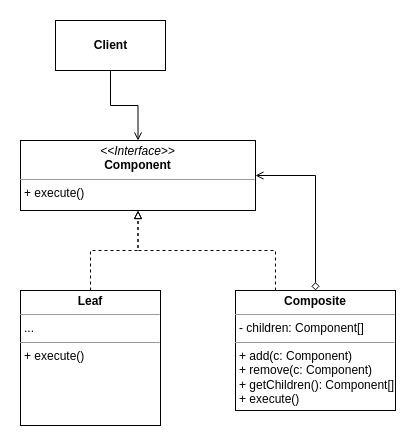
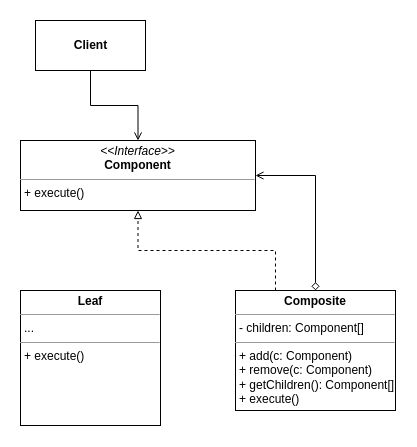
node "Client": moved (111, 46) -> (91, 46)
edge "Leaf ... + execute()" -> "<<Interface>> Component + execute()": removed
